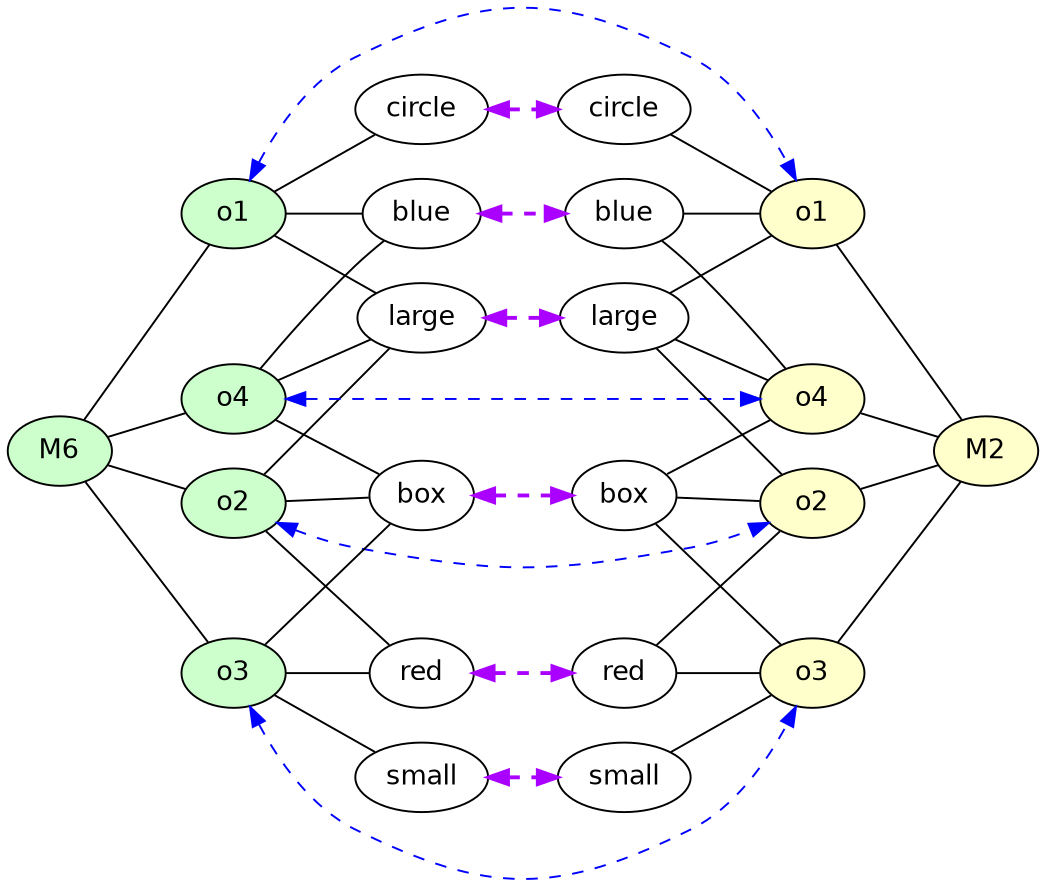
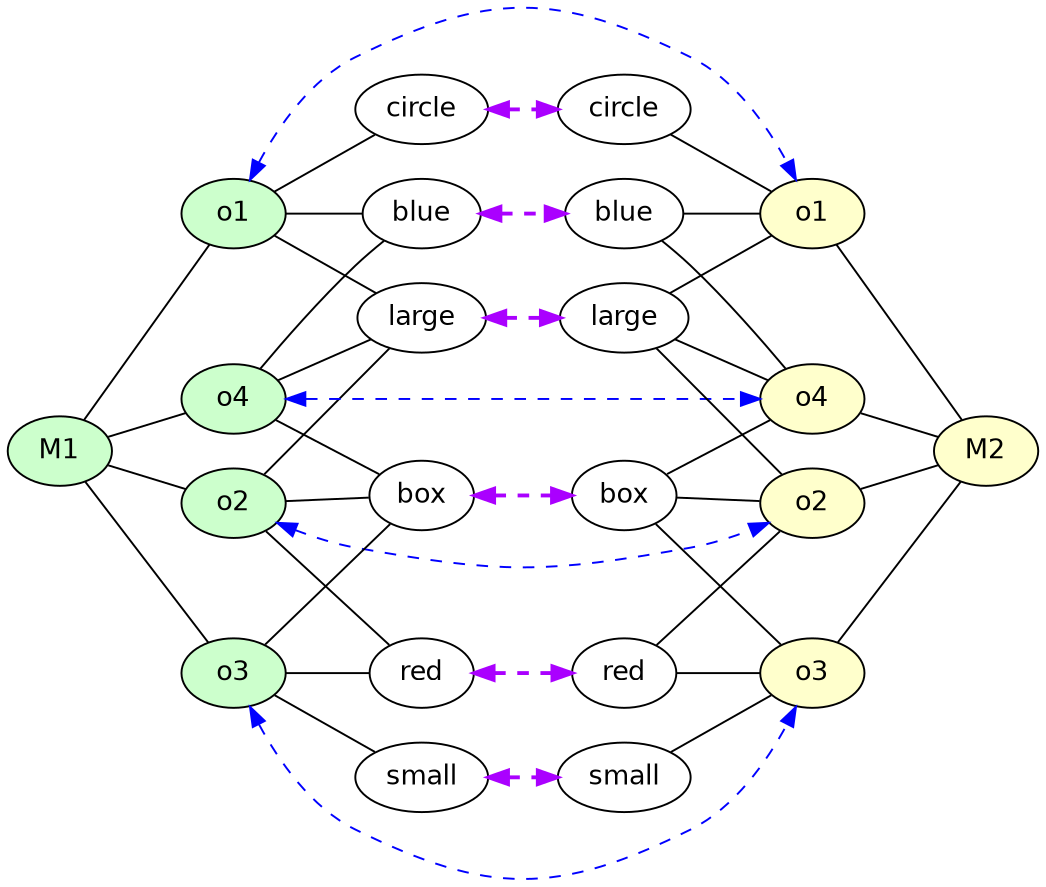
node "M6": label "M6" -> "M1"
